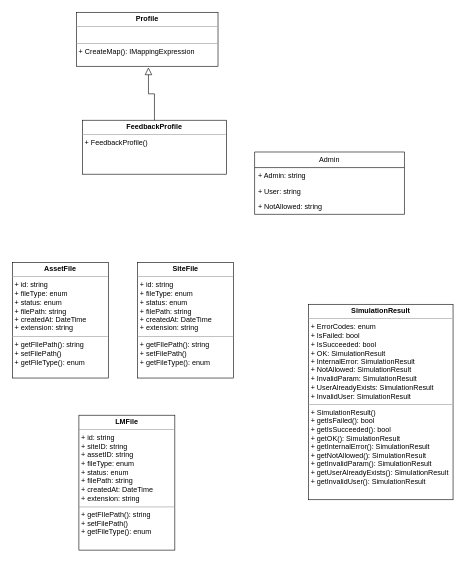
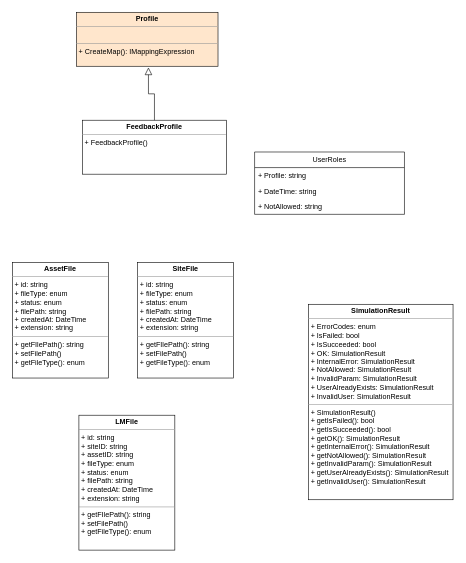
node "Profile + CreateMap(): IMappingExpression": fillcolor #ffffff -> #ffe6cc
node "Admin": label "Admin" -> "UserRoles"
node "+ Admin: string": label "+ Admin: string" -> "+ Profile: string"
node "+ User: string": label "+ User: string" -> "+ DateTime: string"
